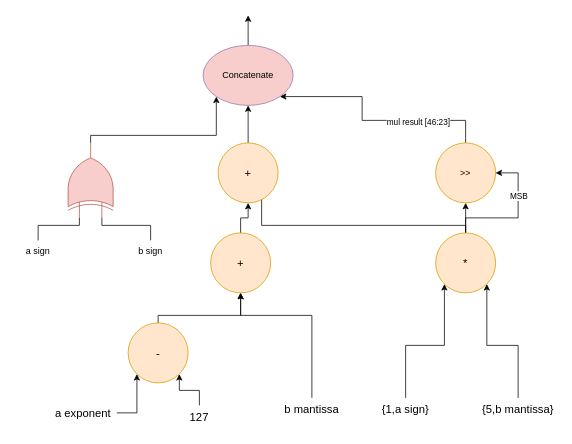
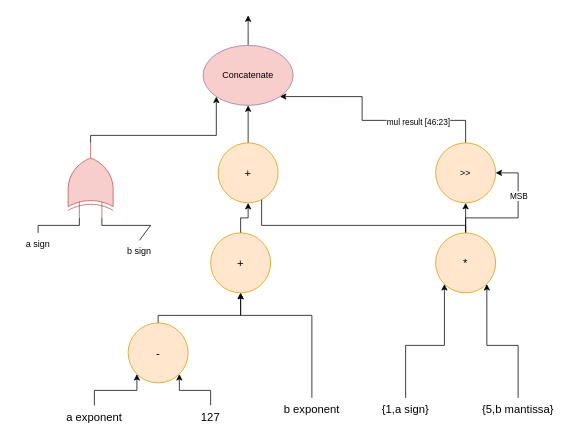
node "a sign": moved (38, 252) -> (38, 244)
node "b sign": moved (150, 252) -> (139, 252)
node "b mantissa": label "b mantissa" -> "b exponent"
node "a exponent": moved (83, 413) -> (94, 417)
node "127": moved (199, 417) -> (210, 417)
